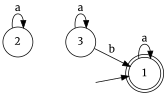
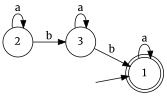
edge "2" -> "3": added, label "b"
